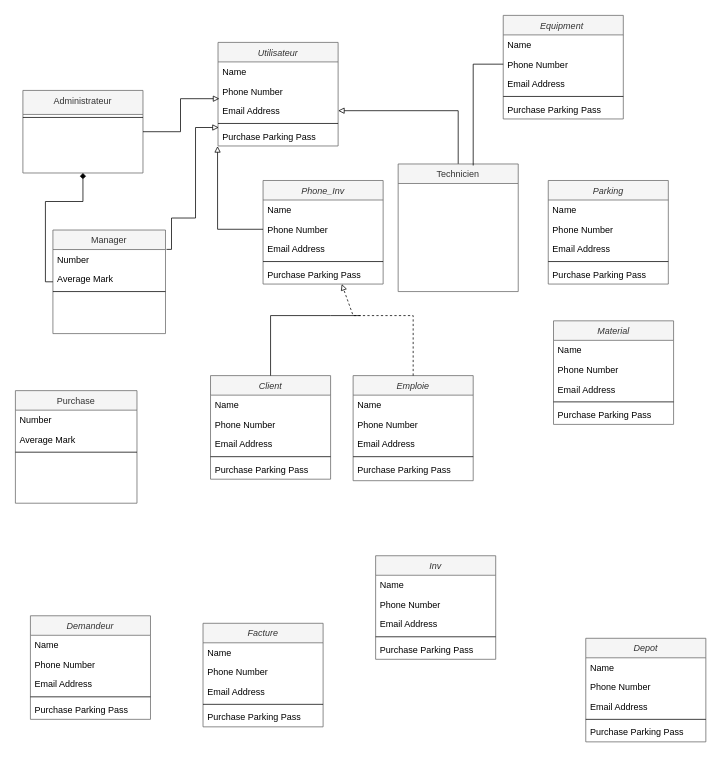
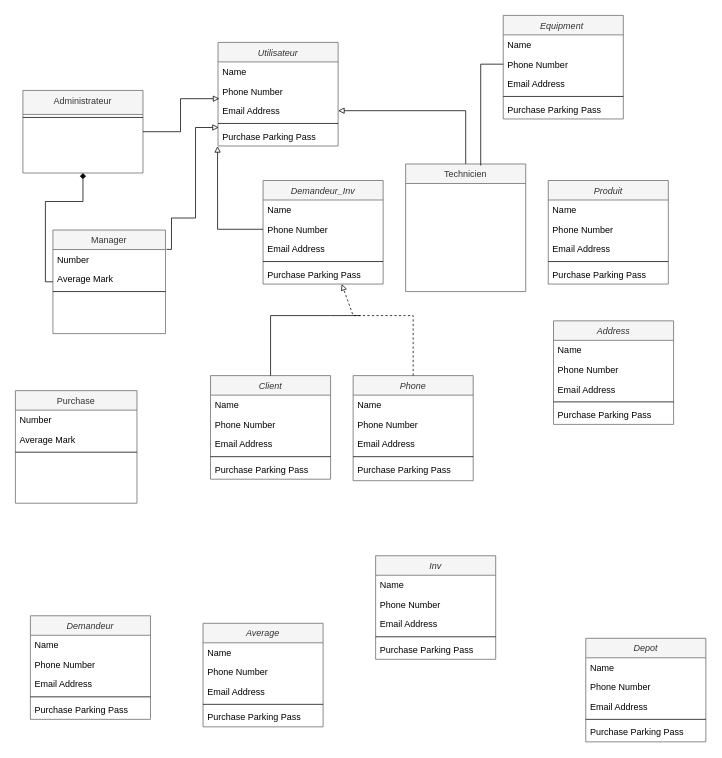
node "Phone_Inv": label "Phone_Inv" -> "Demandeur_Inv"
node "Parking": label "Parking" -> "Produit"
node "Technicien": moved (458, 228) -> (465, 228)
node "Material": label "Material" -> "Address"
node "Emploie": label "Emploie" -> "Phone"
node "Facture": label "Facture" -> "Average"
